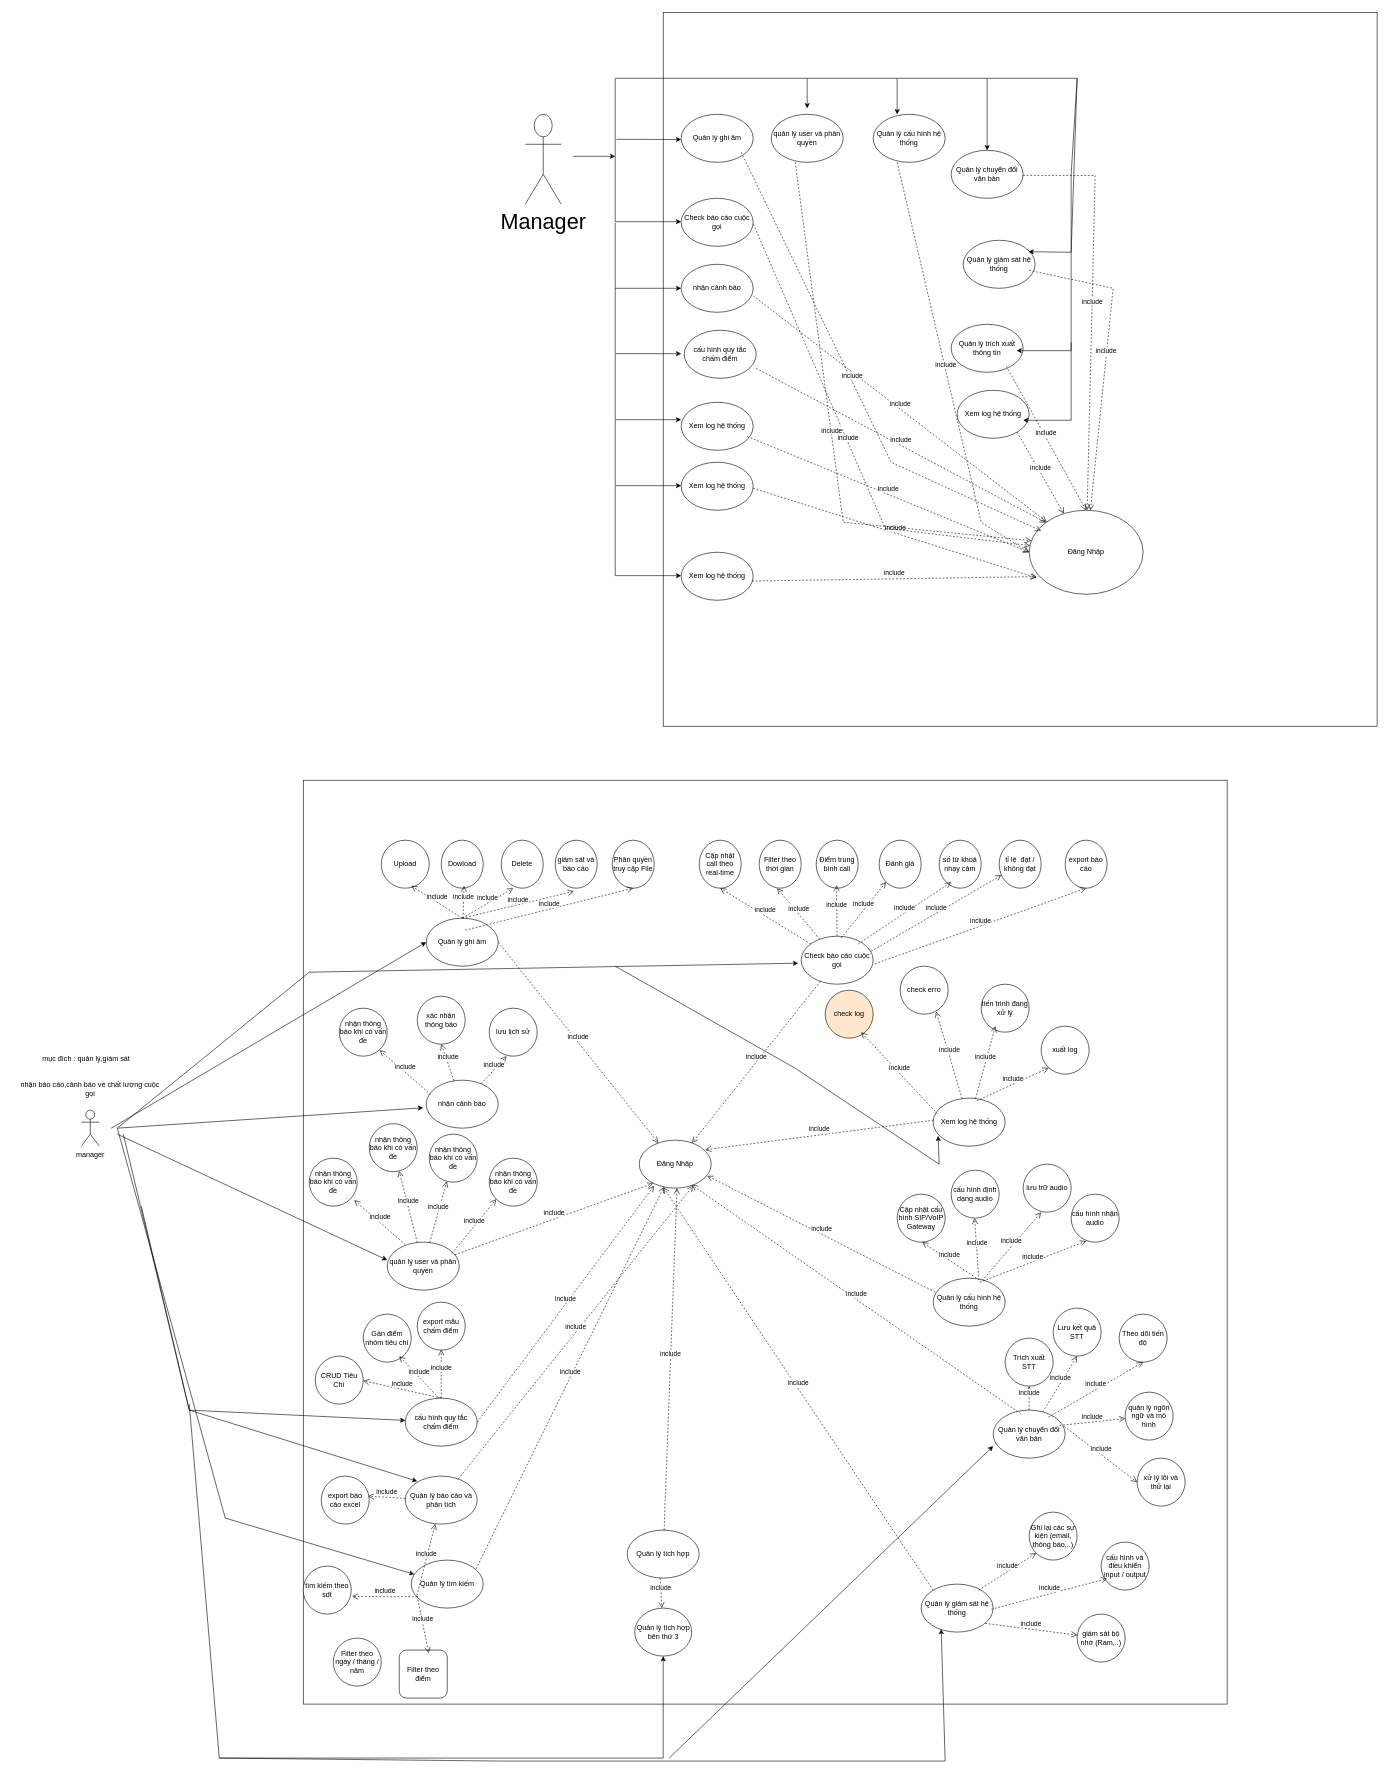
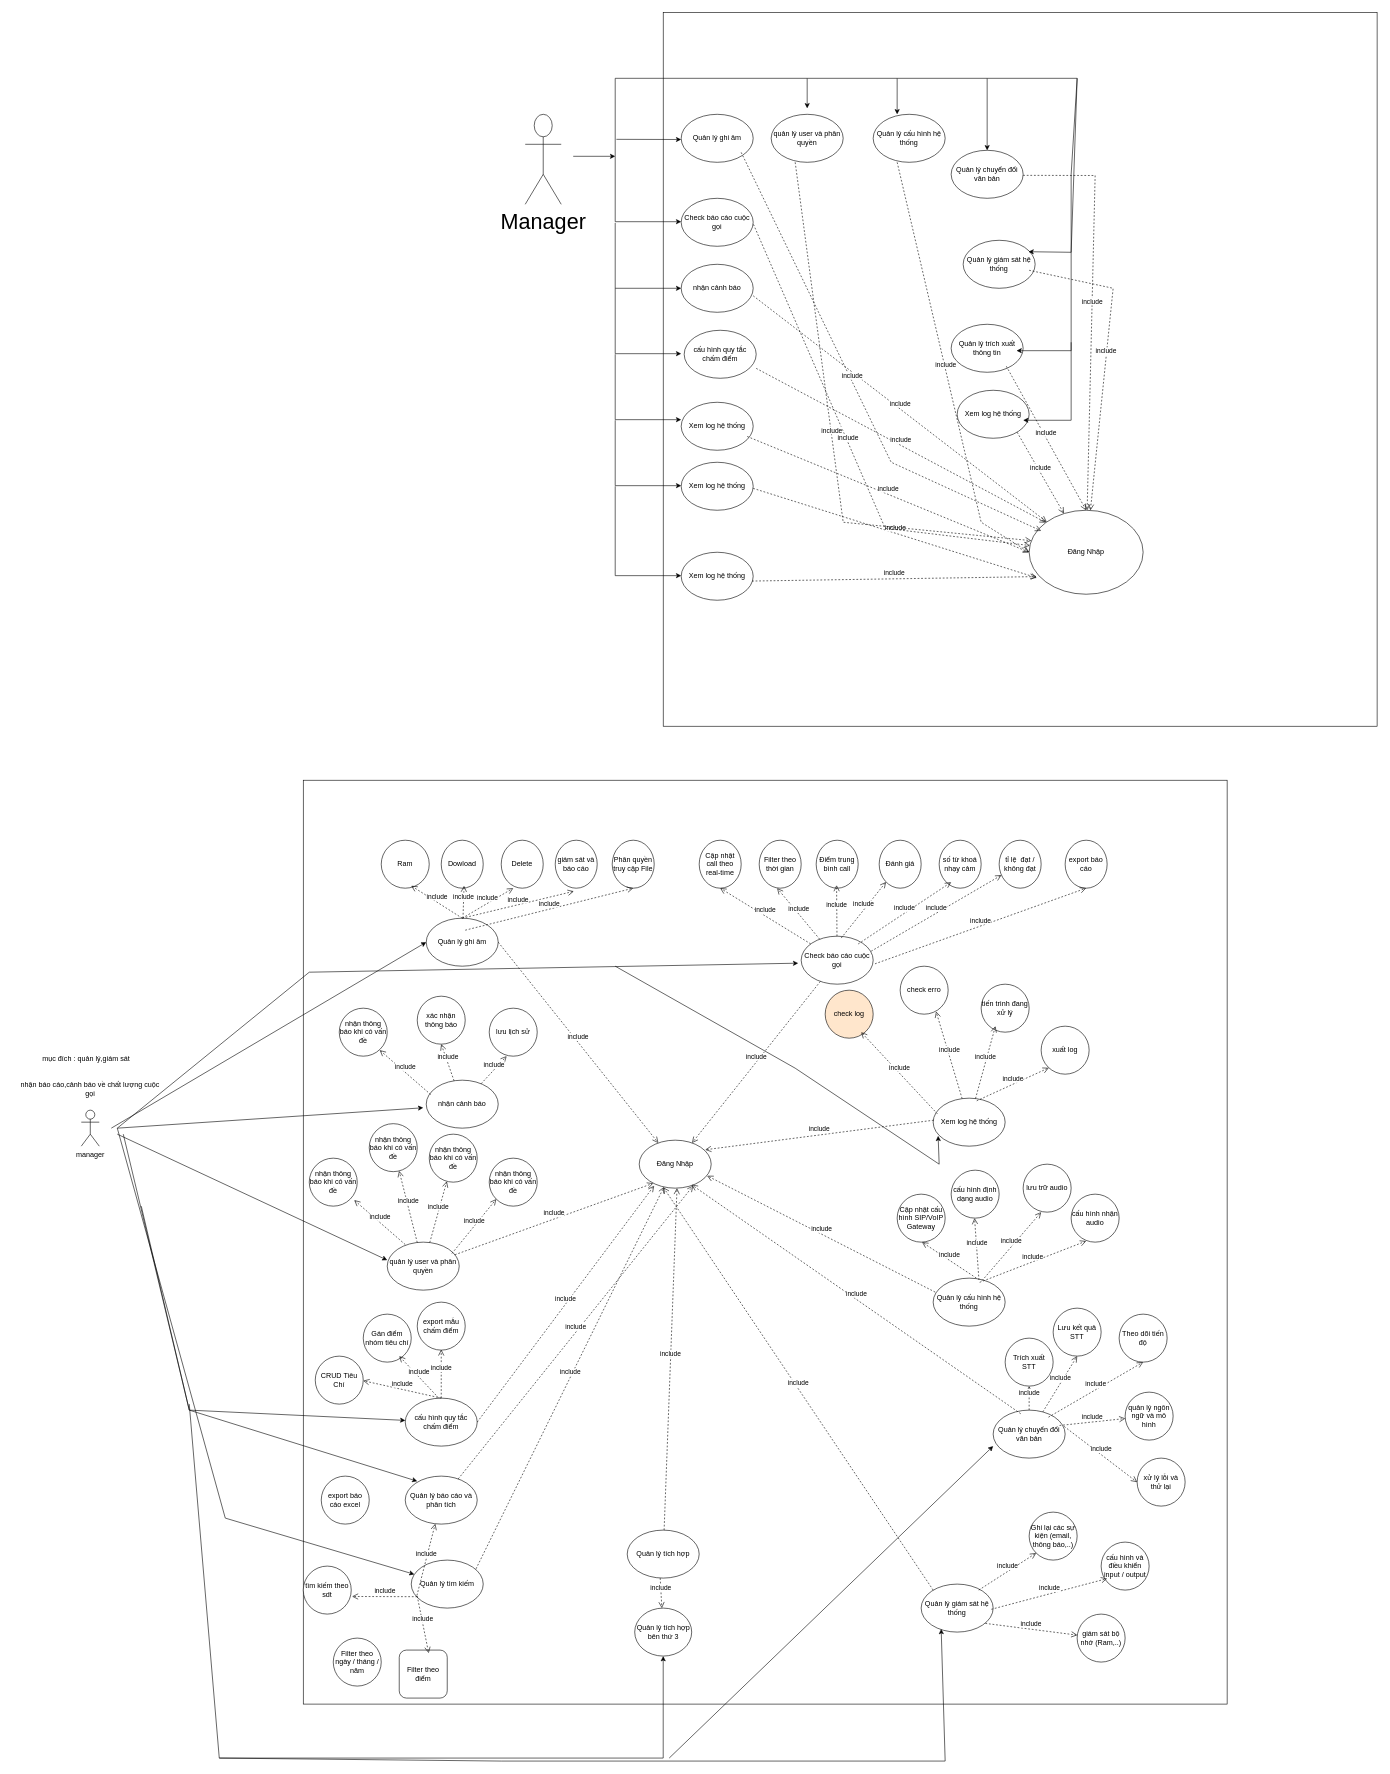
node "Upload": label "Upload" -> "Ram"
edge "Quản lý báo cáo và phân tích" -> "export báo cáo excel": removed, label "include"
